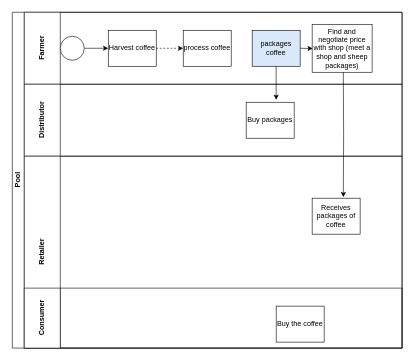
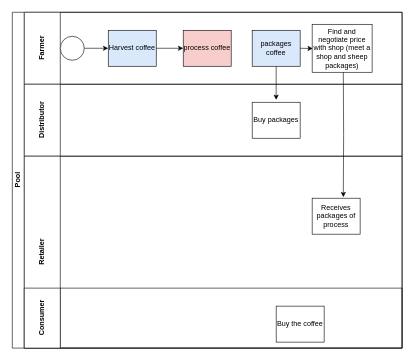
node "Harvest coffee": fillcolor #ffffff -> #dae8fc
edge "Harvest coffee" -> "process coffee": style dashed -> solid
node "process coffee": fillcolor #ffffff -> #f8cecc
node "Buy packages": moved (270, 120) -> (276, 120)
node "Receives packages of coffee": label "Receives packages of coffee" -> "Receives packages of process"
